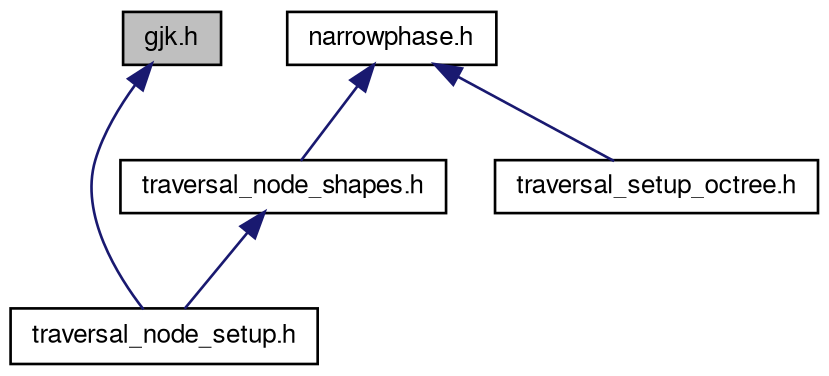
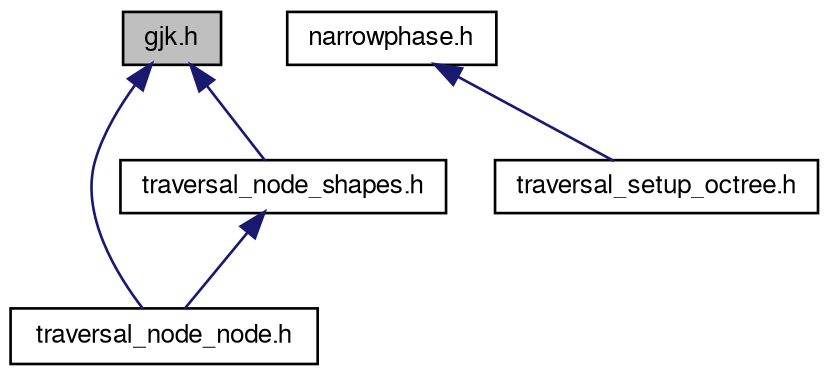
edge "traversal_node_shapes.h" -> "narrowphase.h": now "traversal_node_shapes.h" -> "gjk.h"
node "traversal_node_setup.h": label "traversal_node_setup.h" -> "traversal_node_node.h"
